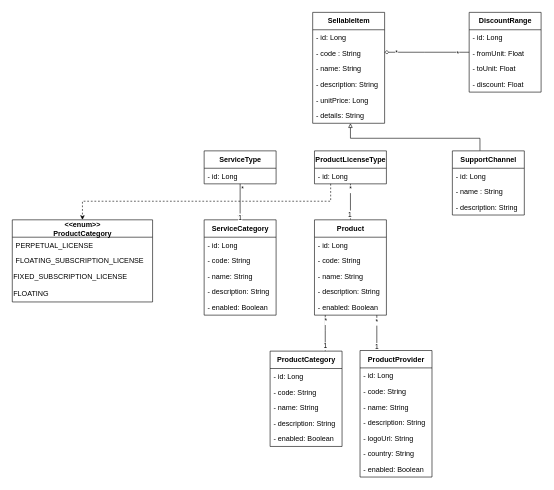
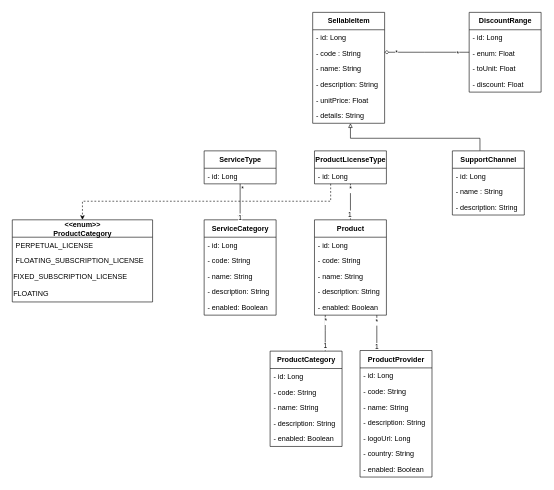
node "- fromUnit: Float": label "- fromUnit: Float" -> "- enum: Float"
node "- unitPrice: Long": label "- unitPrice: Long" -> "- unitPrice: Float"
node "- logoUrl: String": label "- logoUrl: String" -> "- logoUrl: Long"
